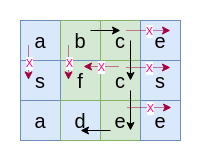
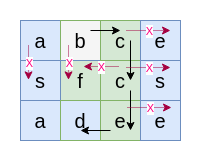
node "b": fillcolor #d5e8d4 -> #f5f5f5
